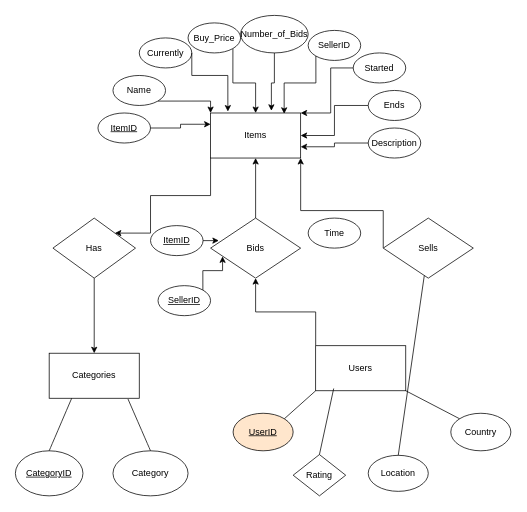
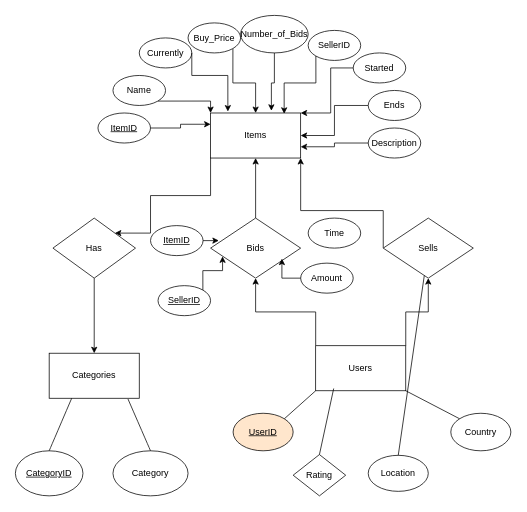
edge "Amount" -> "Bids": added
node "Amount": added
edge "Users" -> "Sells": added
